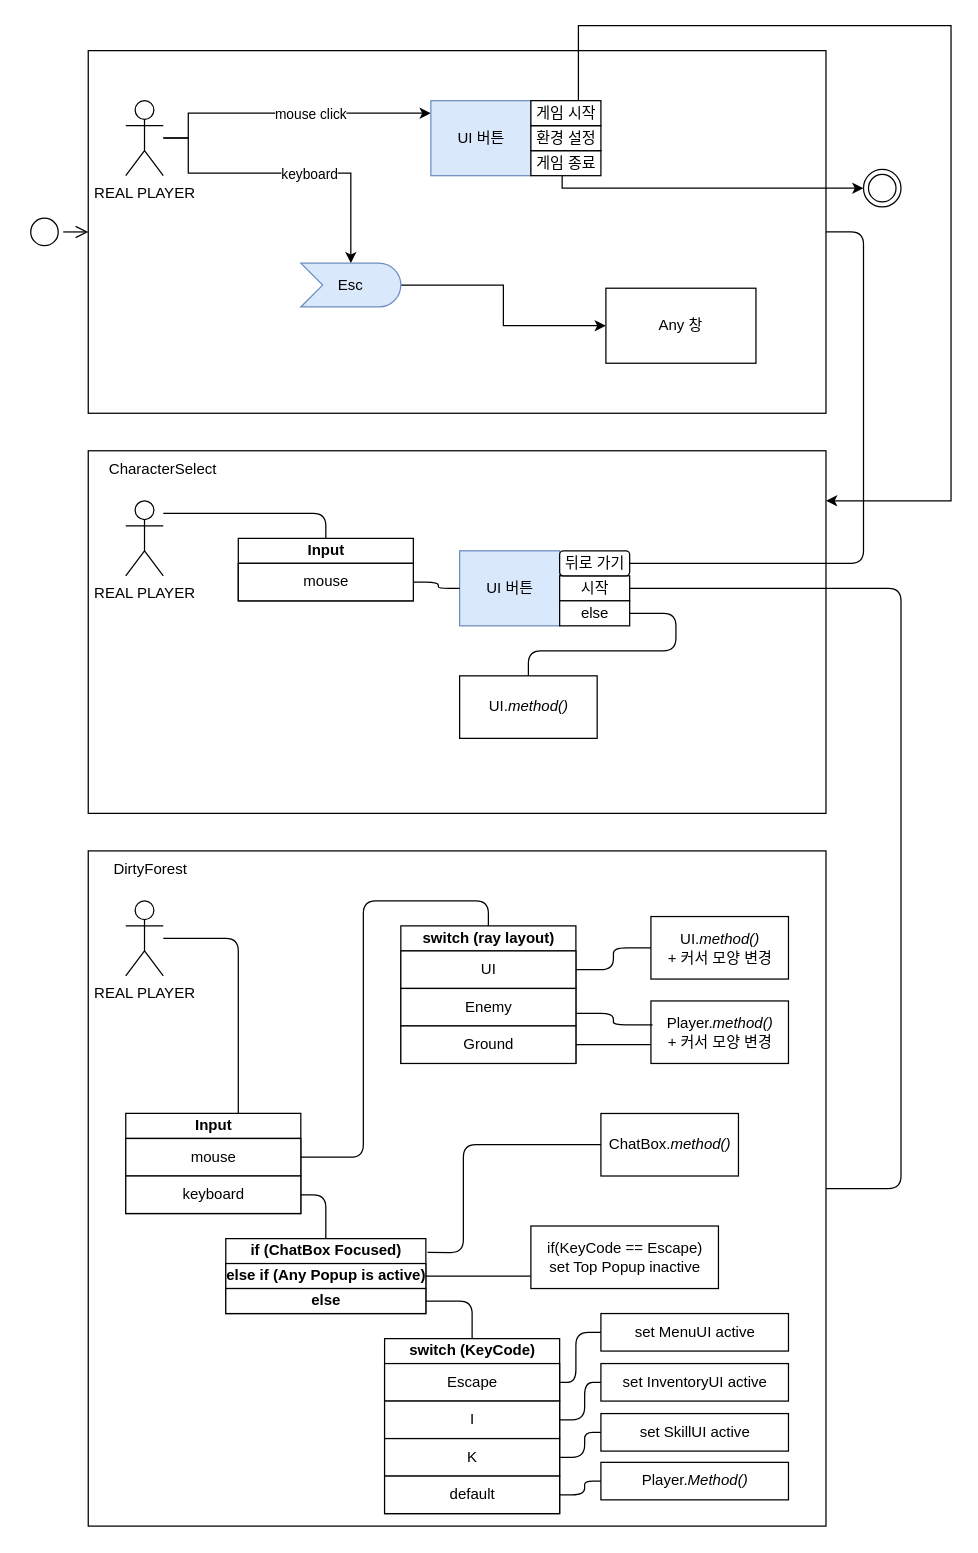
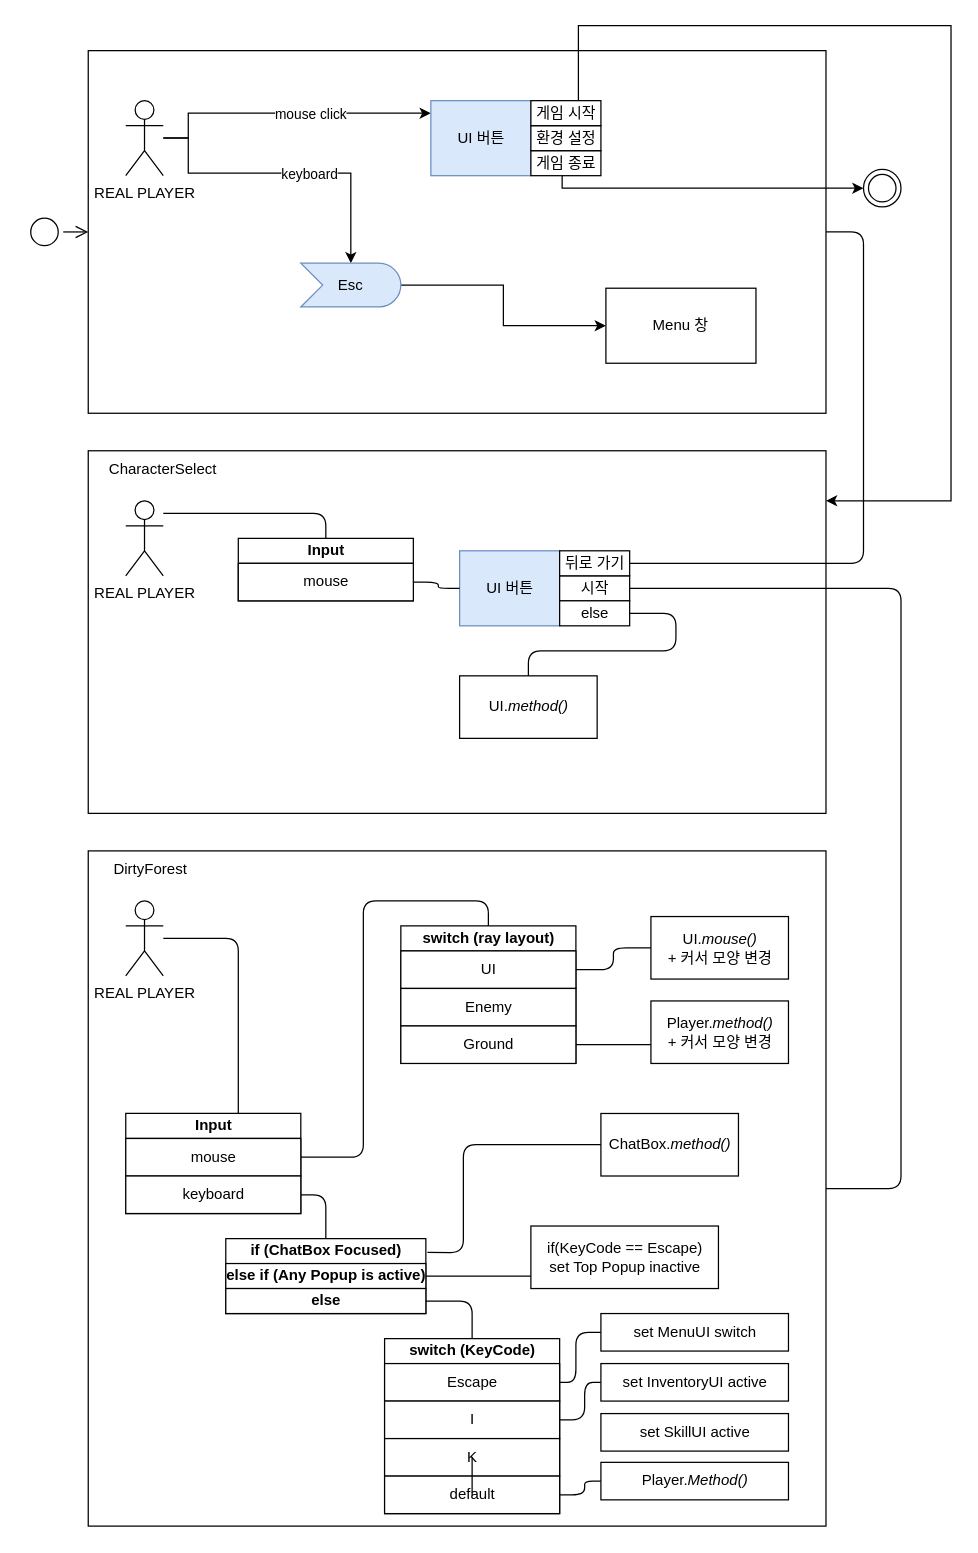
node "Any 창": label "Any 창" -> "Menu 창"
node "뒤로 가기": shape rounded rectangle -> rectangle
node "UI.method() + 커서 모양 변경": label "UI.method() + 커서 모양 변경" -> "UI.mouse() + 커서 모양 변경"
edge "Enemy" -- "Player.method() + 커서 모양 변경": removed
node "set MenuUI active": label "set MenuUI active" -> "set MenuUI switch"
edge "set SkillUI active" -- "K": now "default" -- "K"
